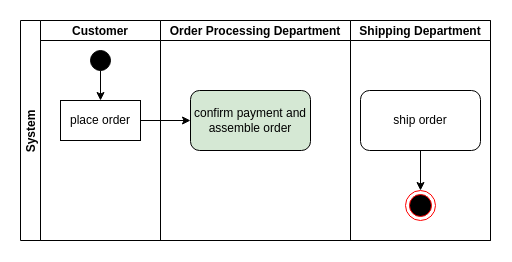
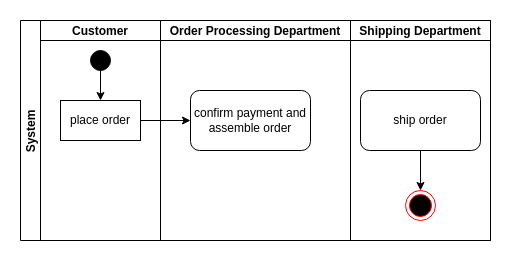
node "confirm payment and assemble order": fillcolor #d5e8d4 -> #ffffff
